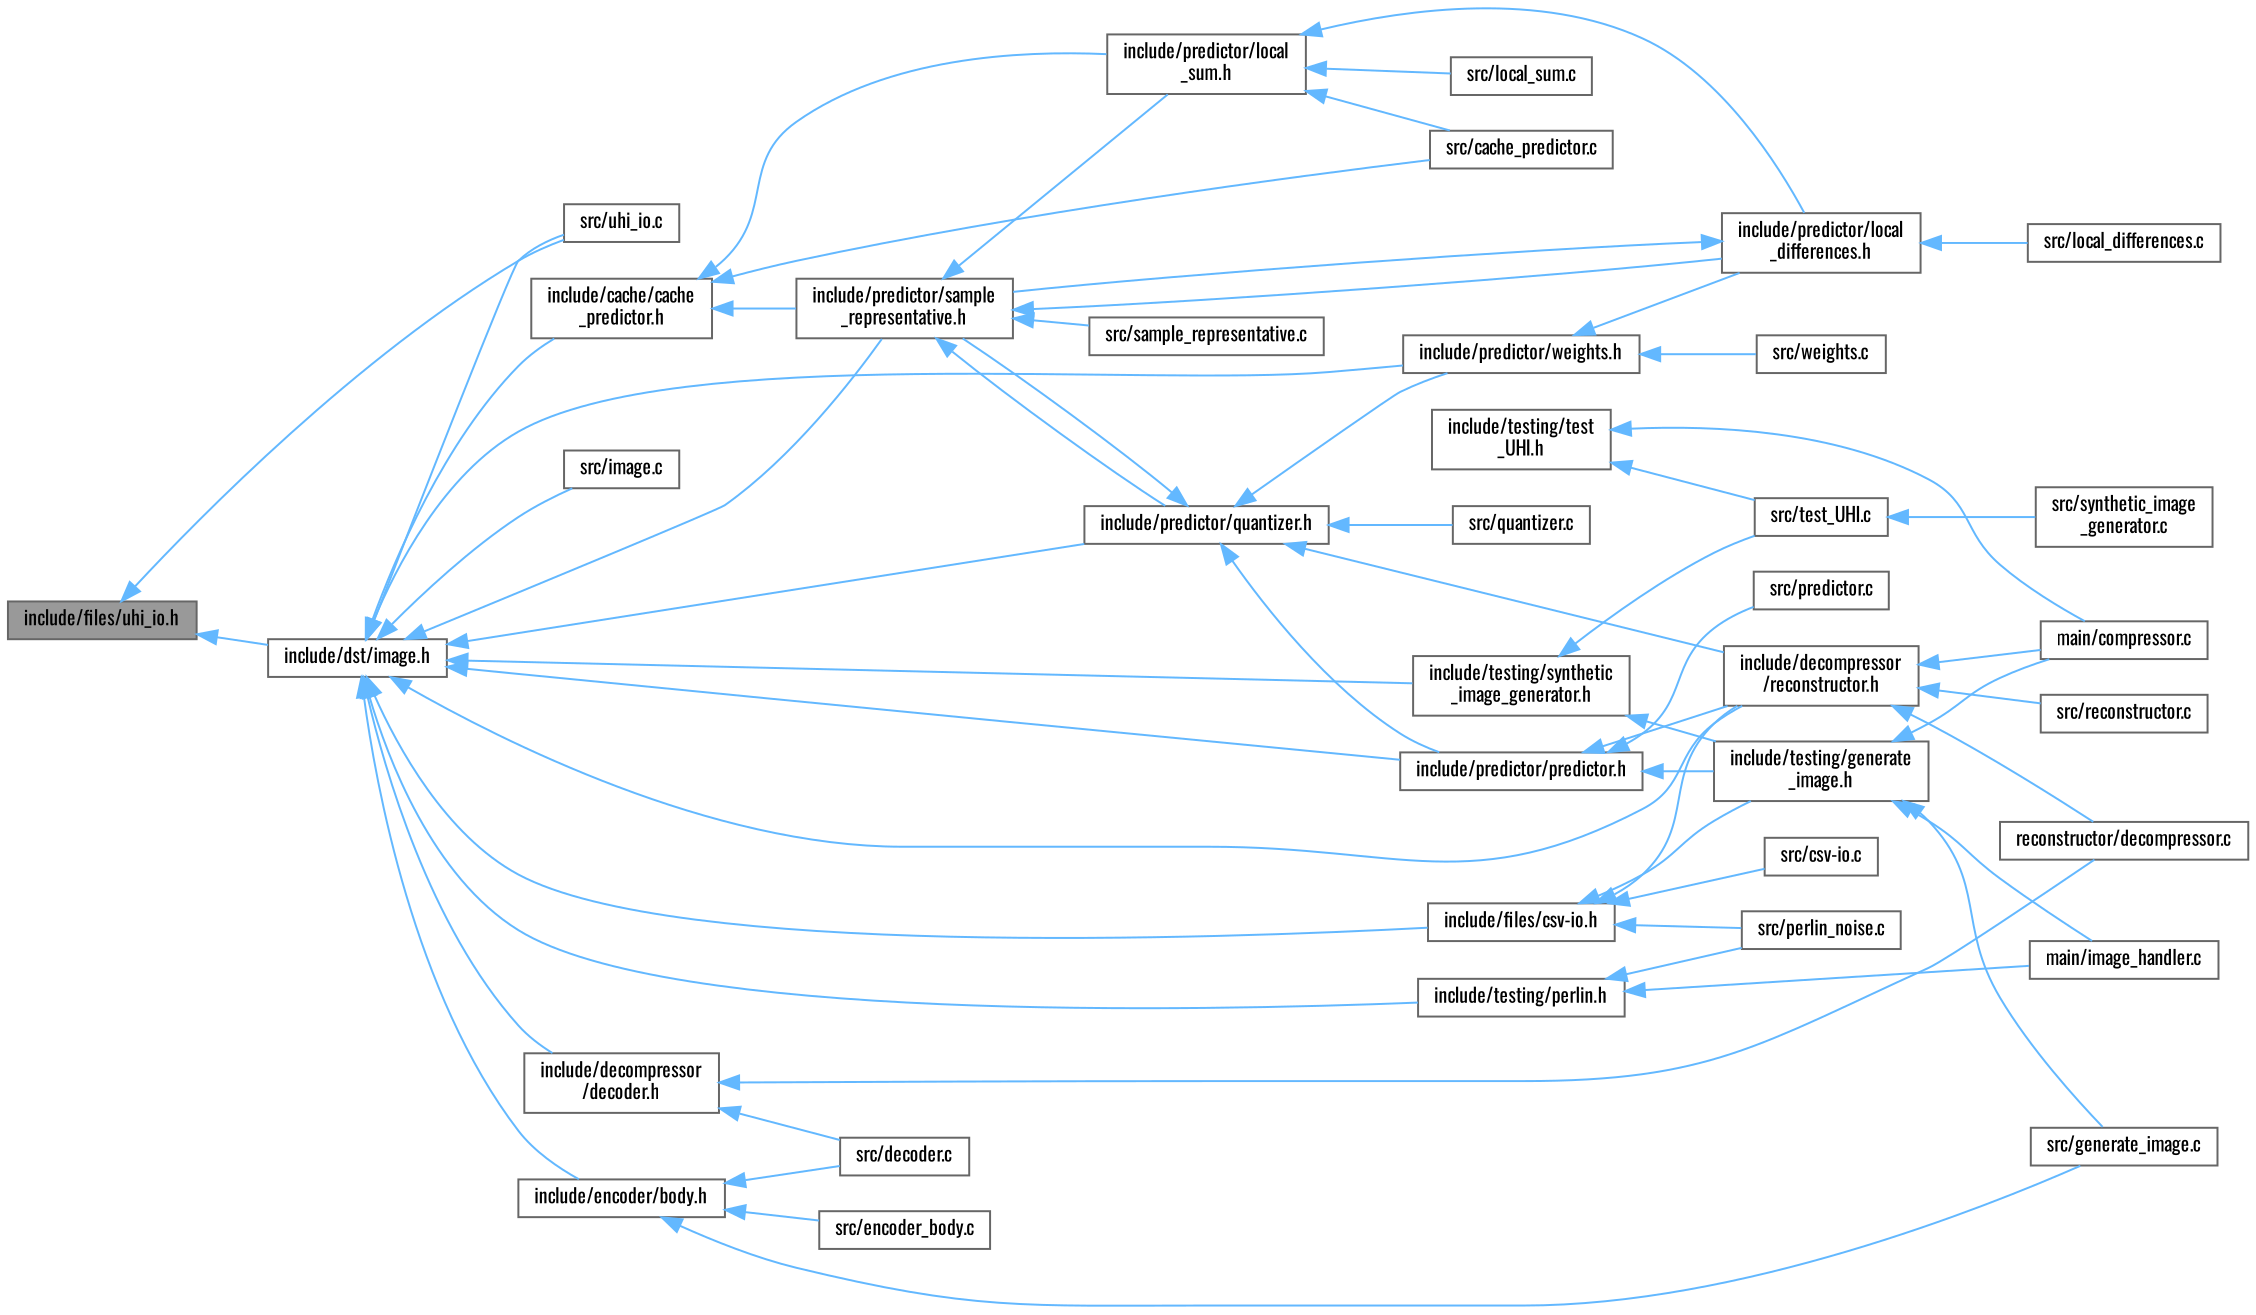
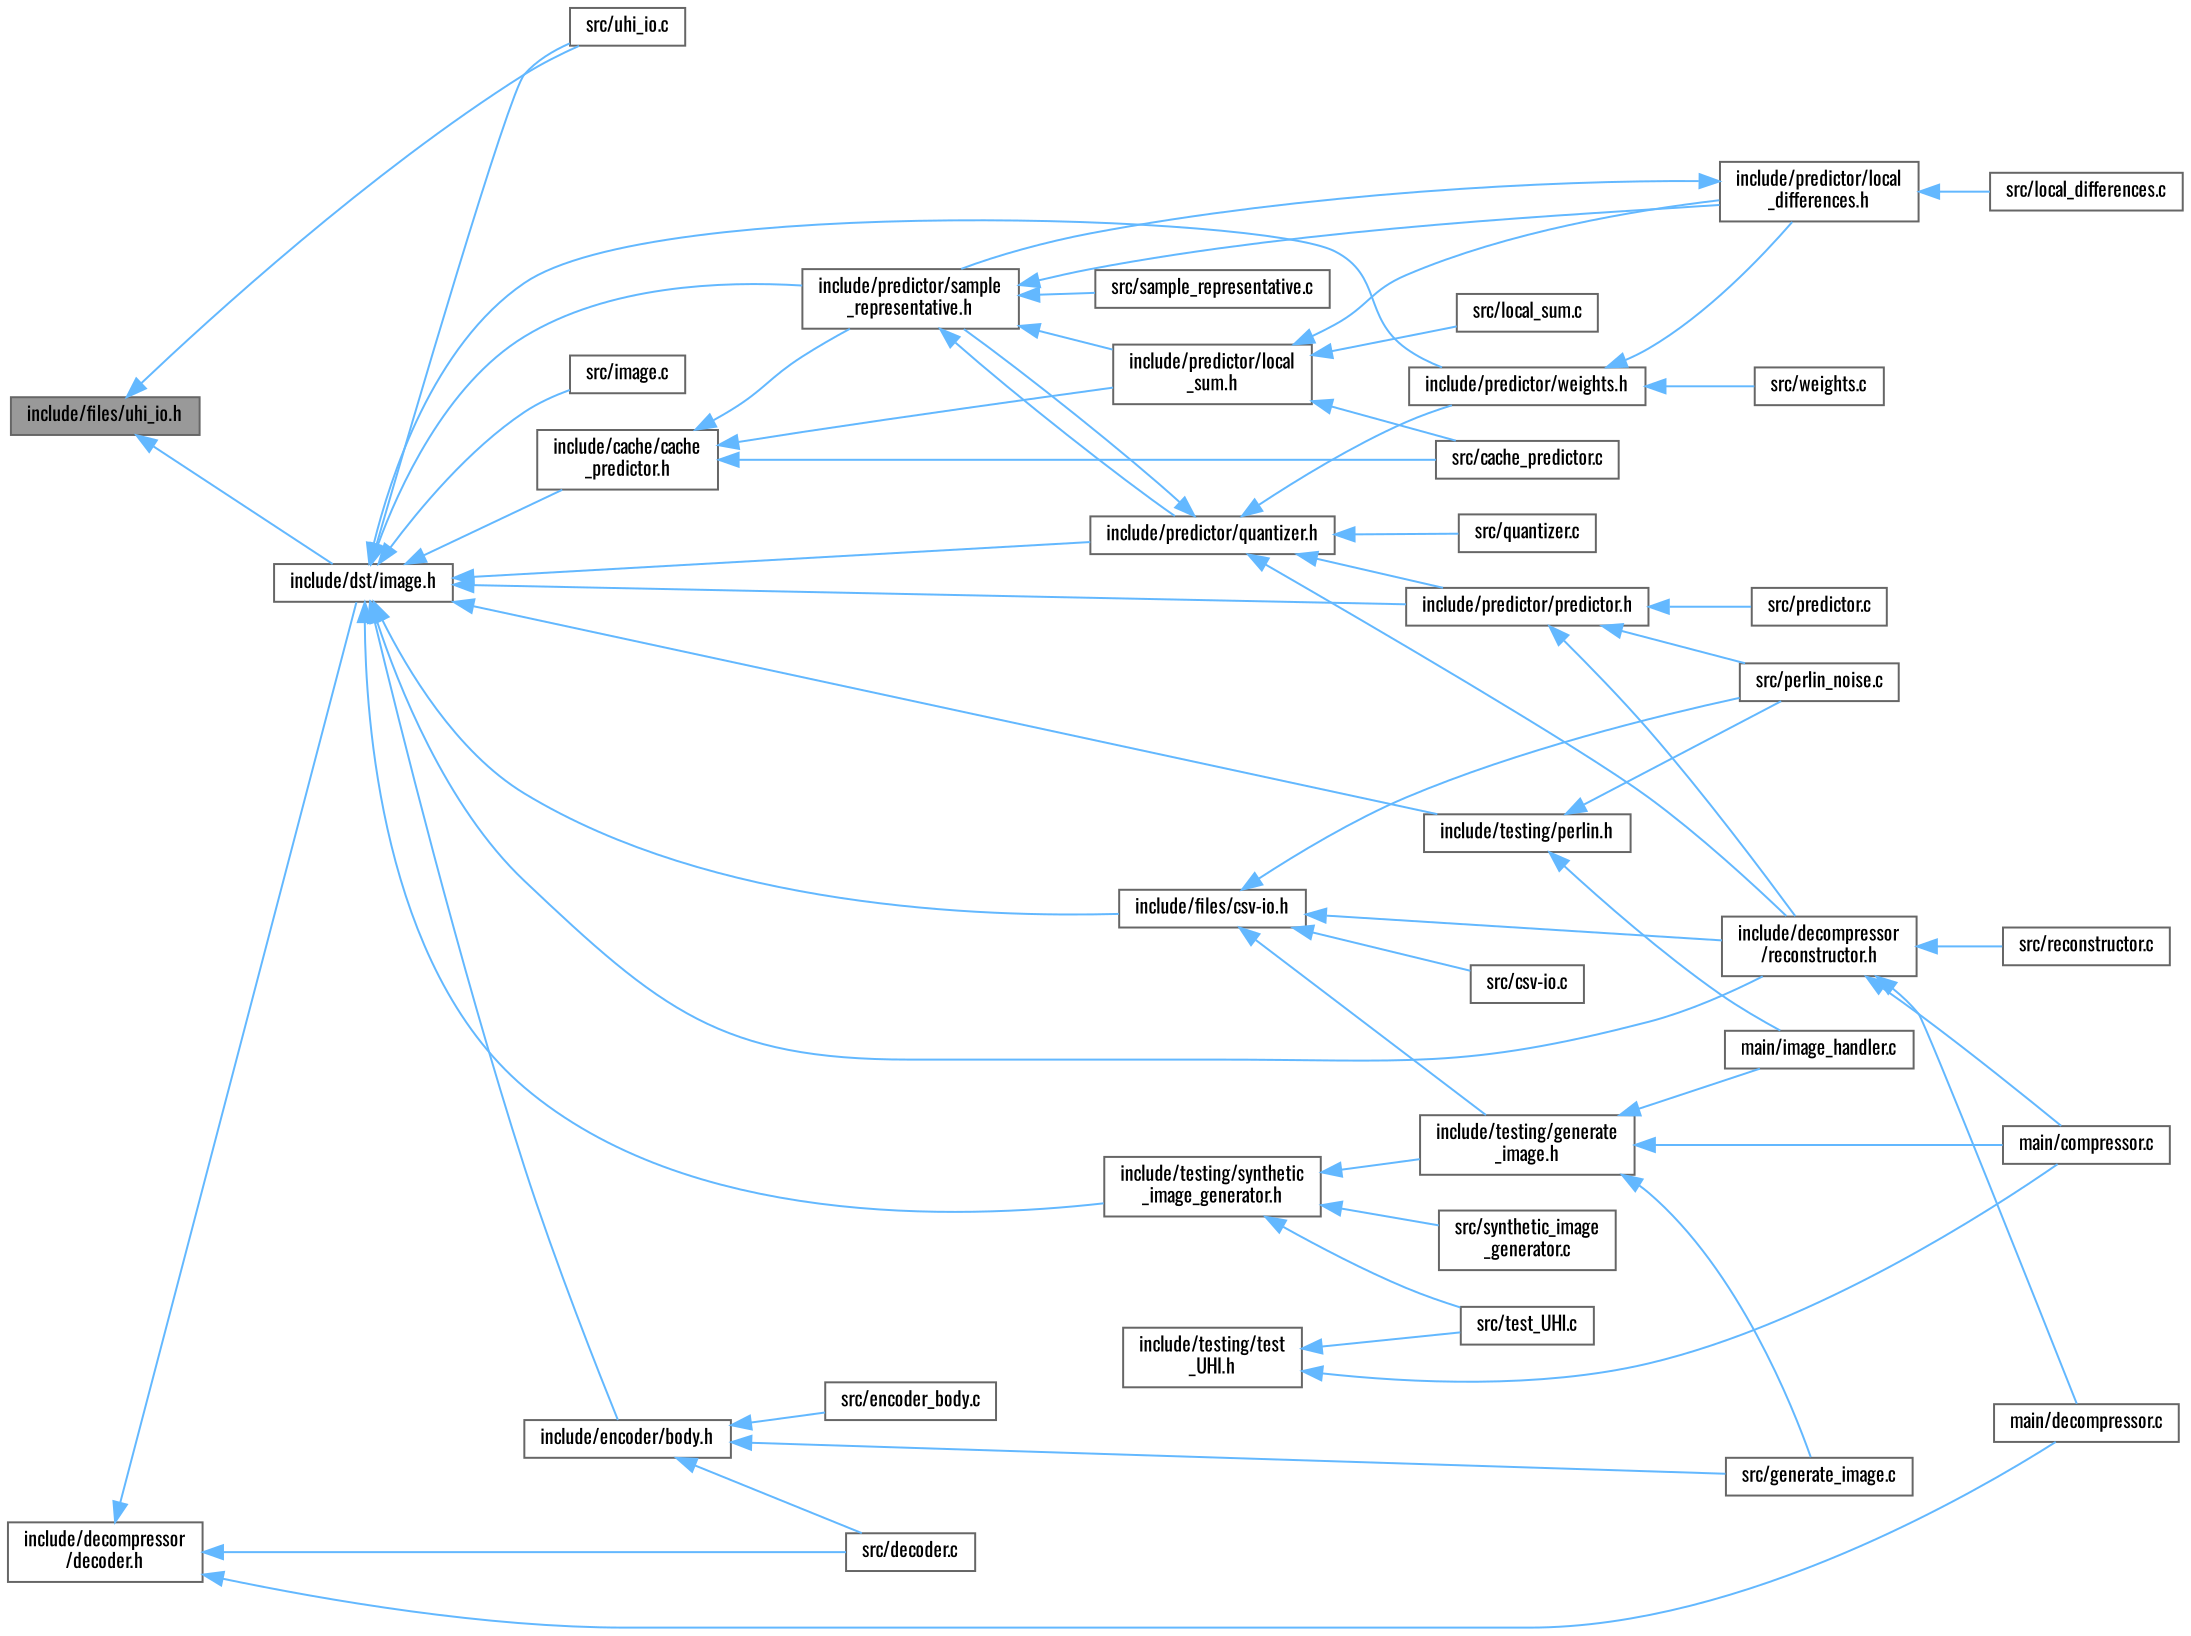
edge "src/synthetic_image _generator.c" -> "src/test_UHI.c": now "src/synthetic_image _generator.c" -> "include/testing/synthetic _image_generator.h"
edge "include/testing/generate _image.h" -> "include/predictor/predictor.h": now "src/perlin_noise.c" -> "include/predictor/predictor.h"
node "reconstructor/decompressor.c": label "reconstructor/decompressor.c" -> "main/decompressor.c"
edge "include/decompressor /decoder.h" -> "include/dst/image.h": reversed
